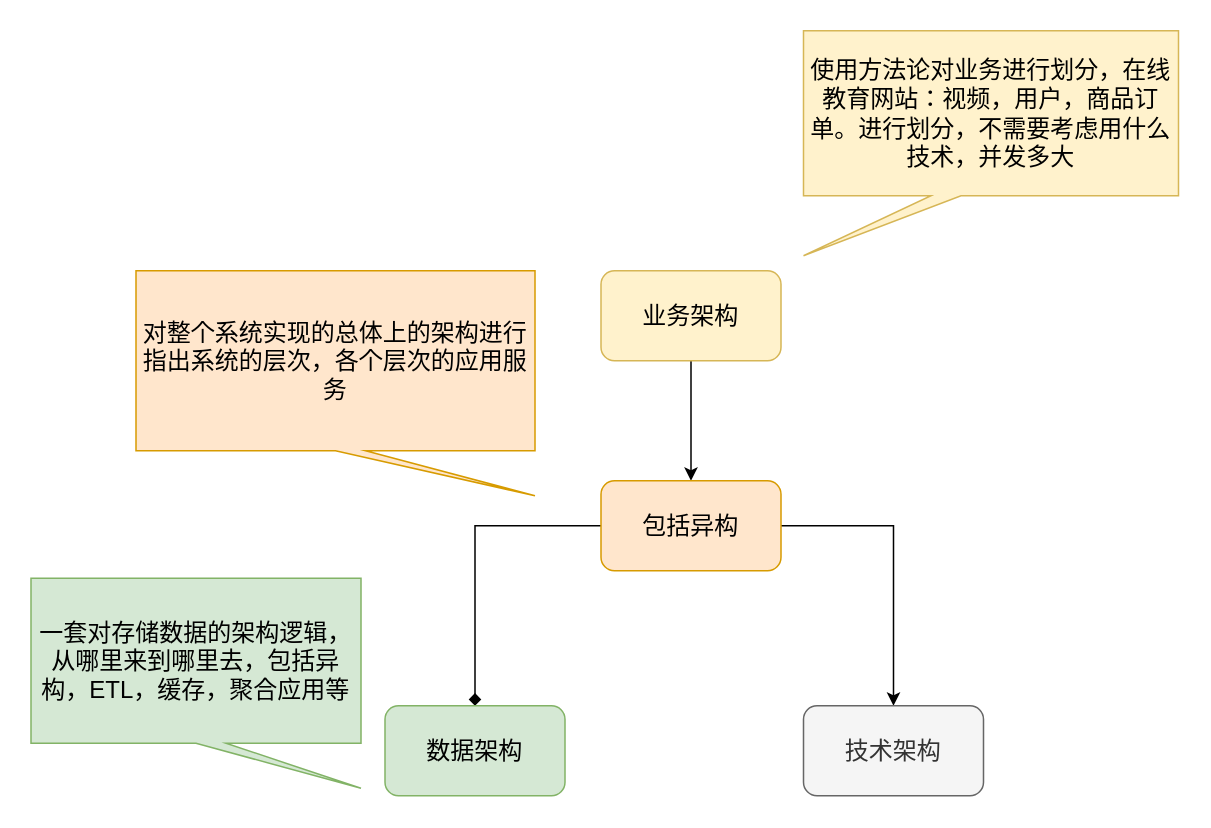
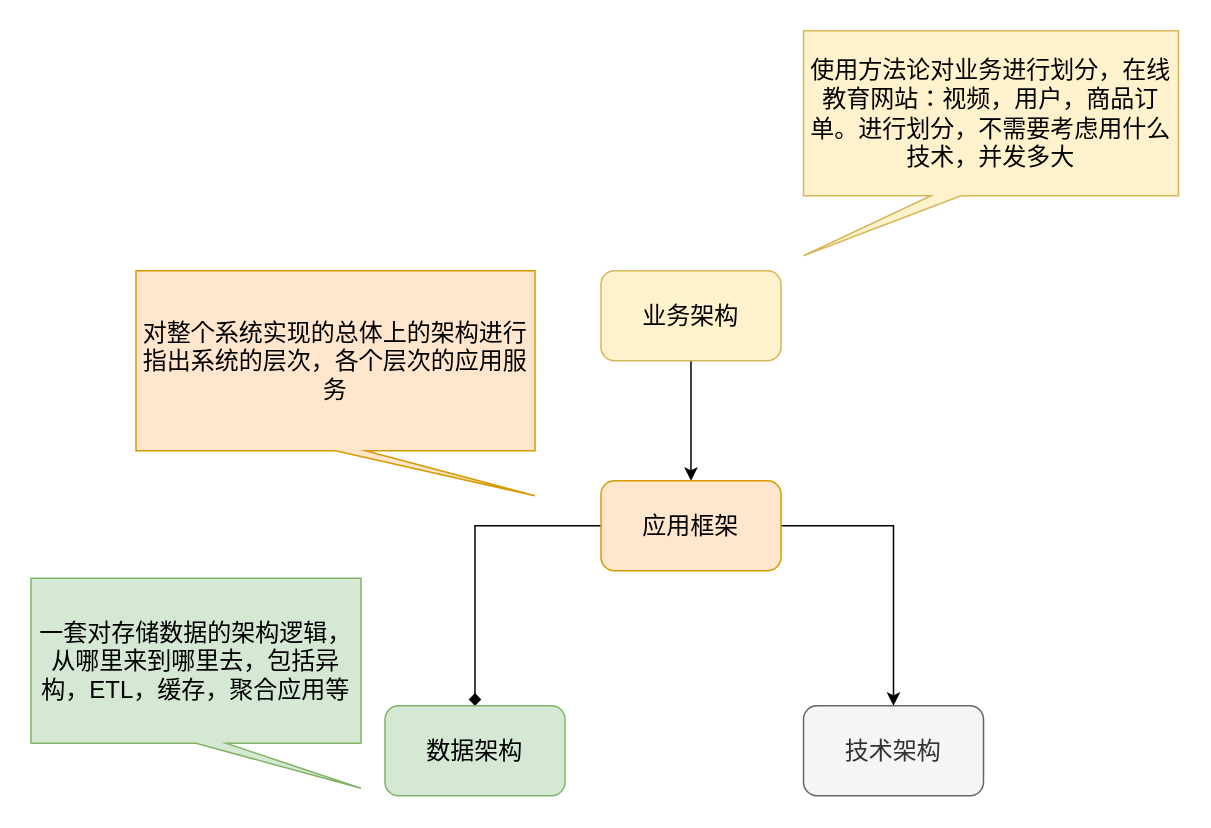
node "包括异构": label "包括异构" -> "应用框架"
